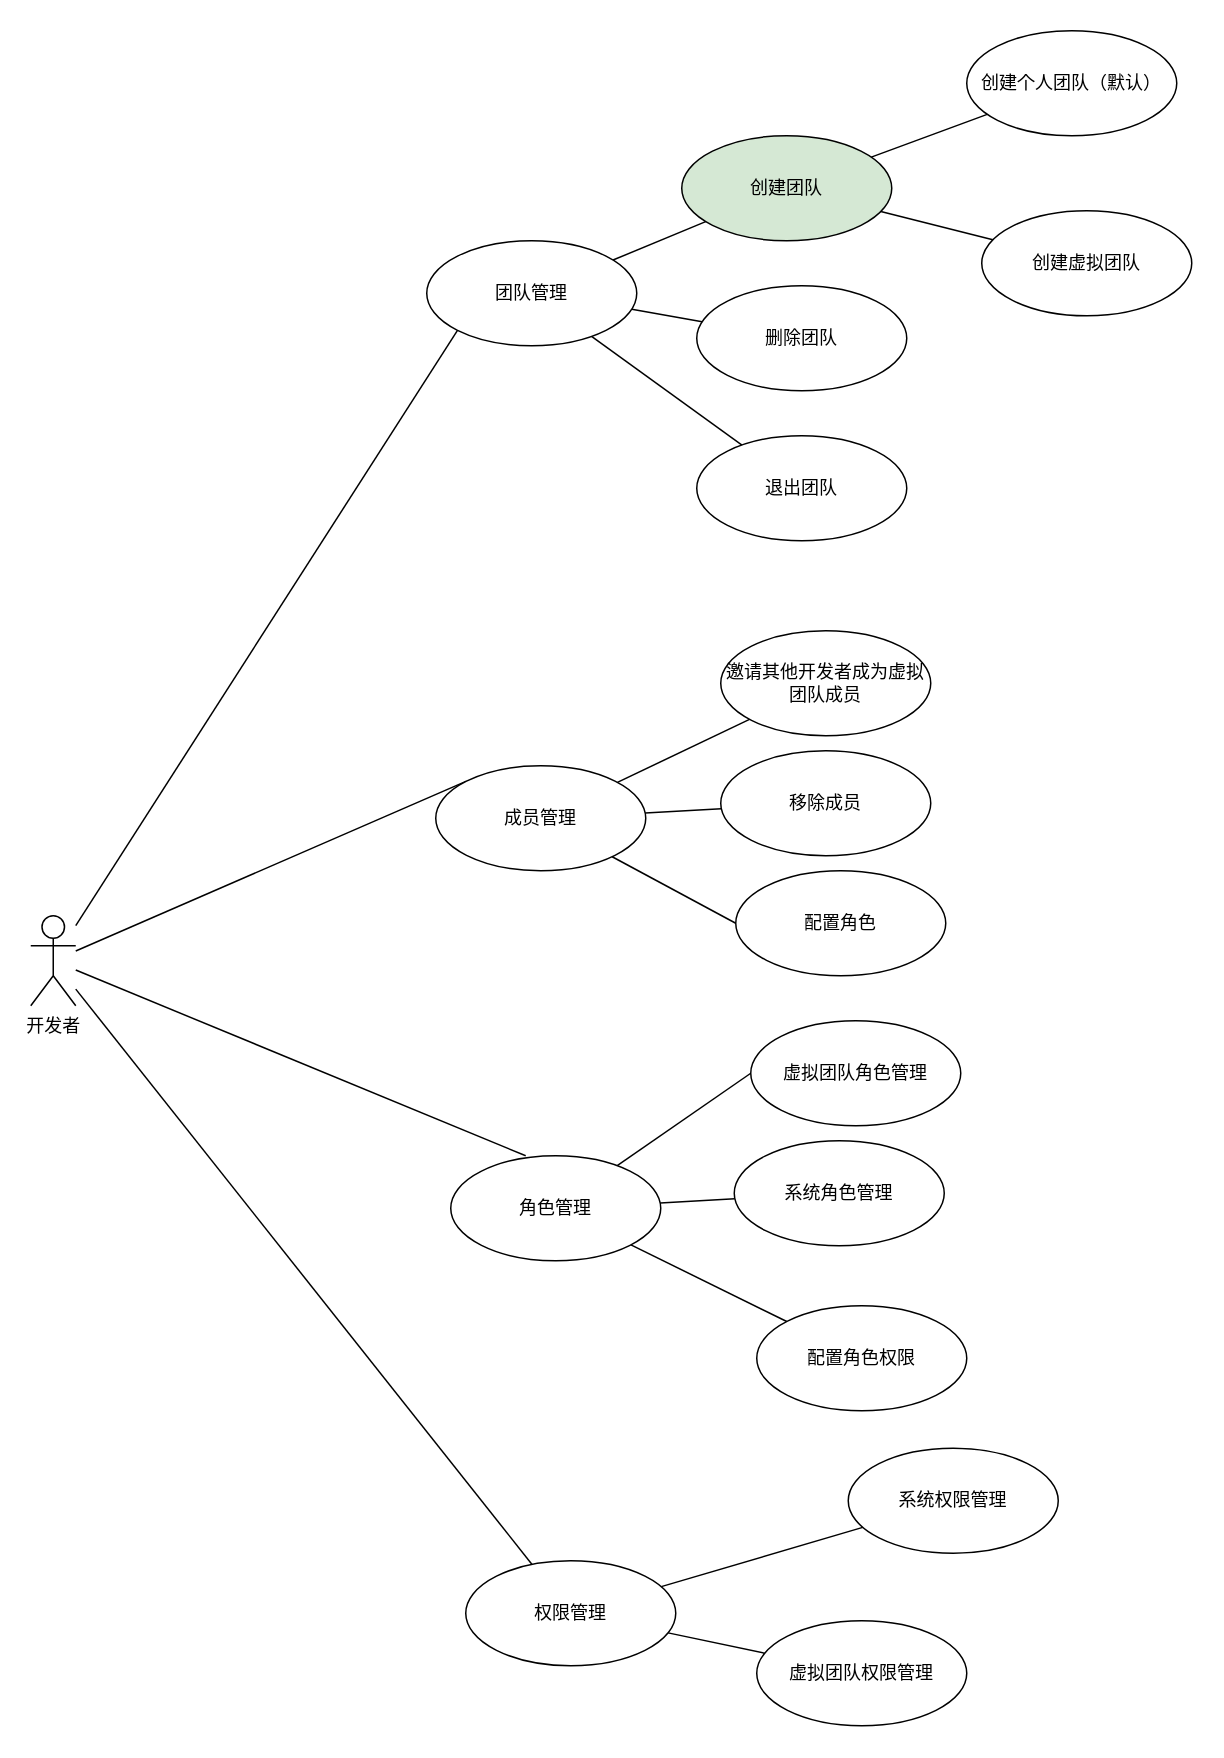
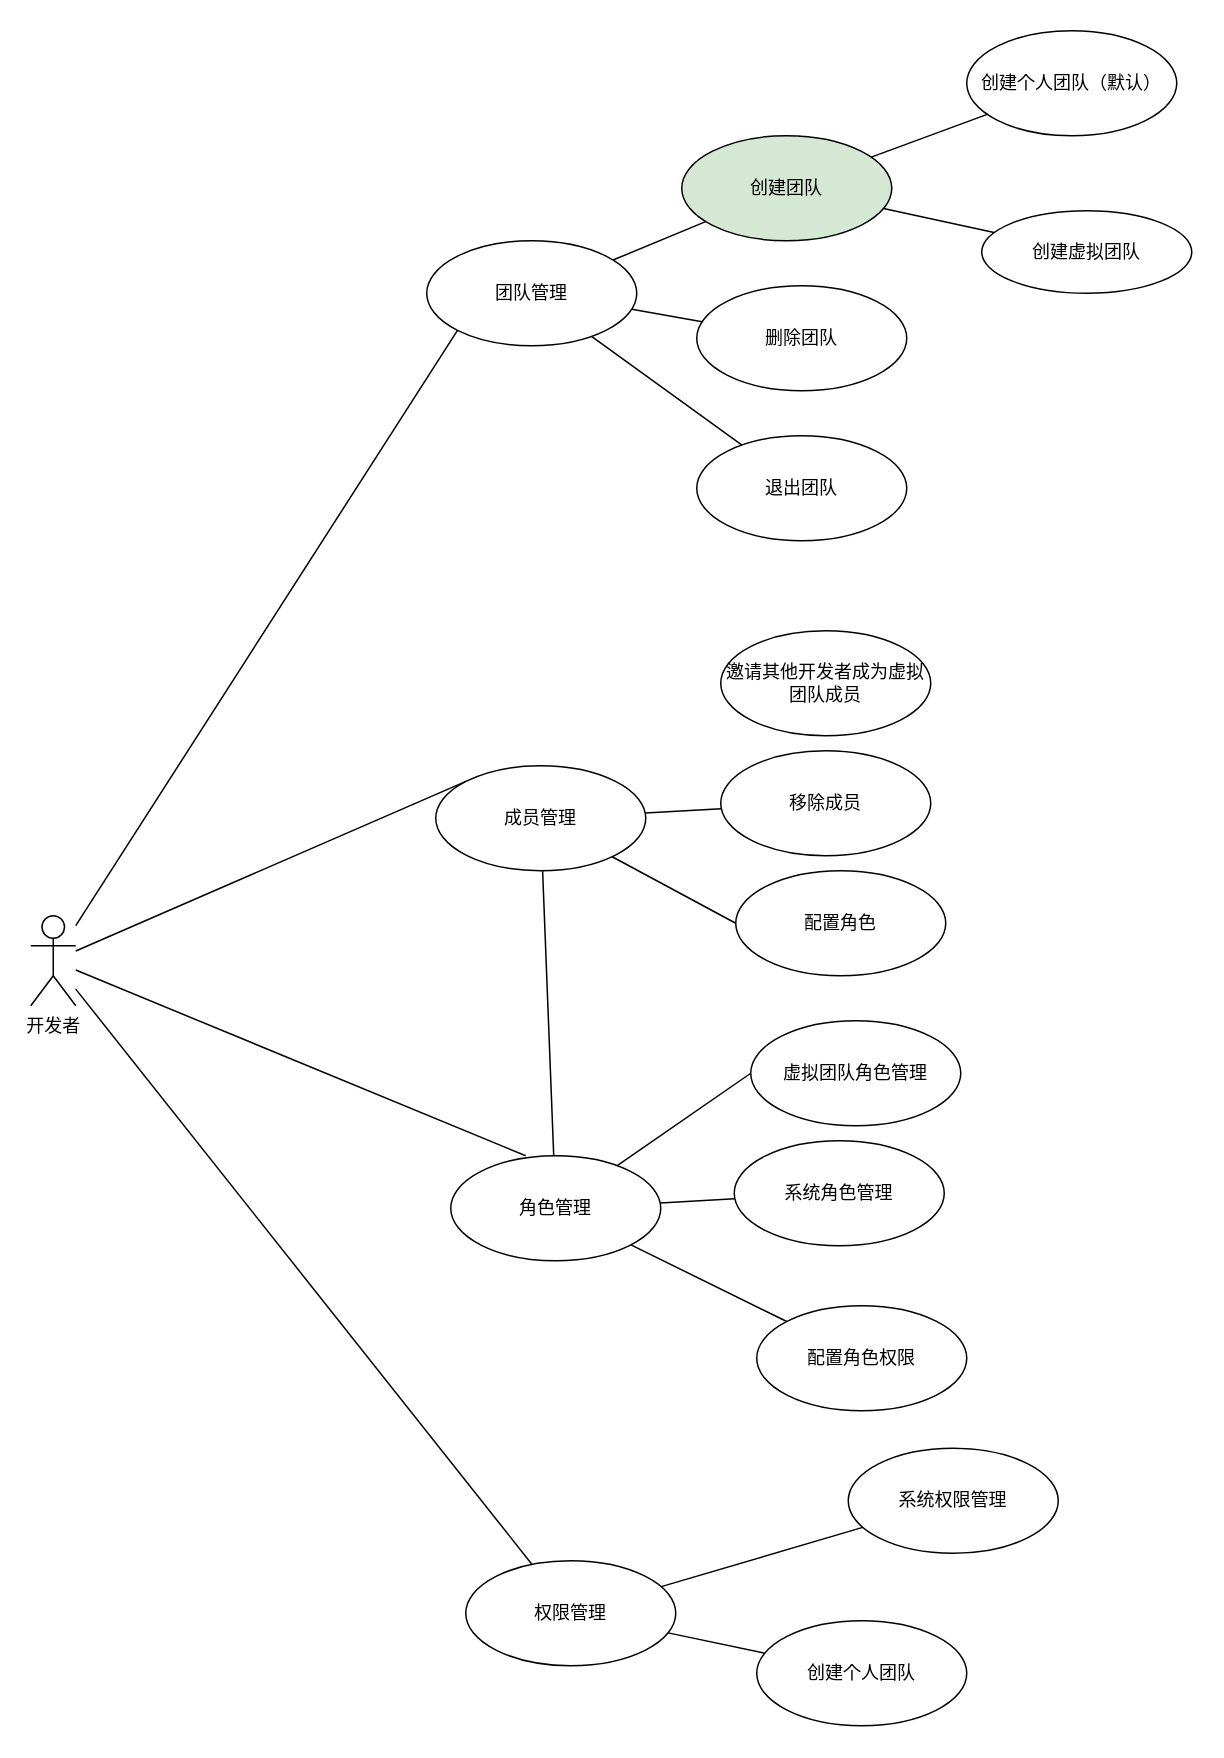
node "创建虚拟团队": size 210x105 -> 210x83
edge "邀请其他开发者成为虚拟团队成员" -- "成员管理": now "角色管理" -- "成员管理"
node "虚拟团队权限管理": label "虚拟团队权限管理" -> "创建个人团队"
